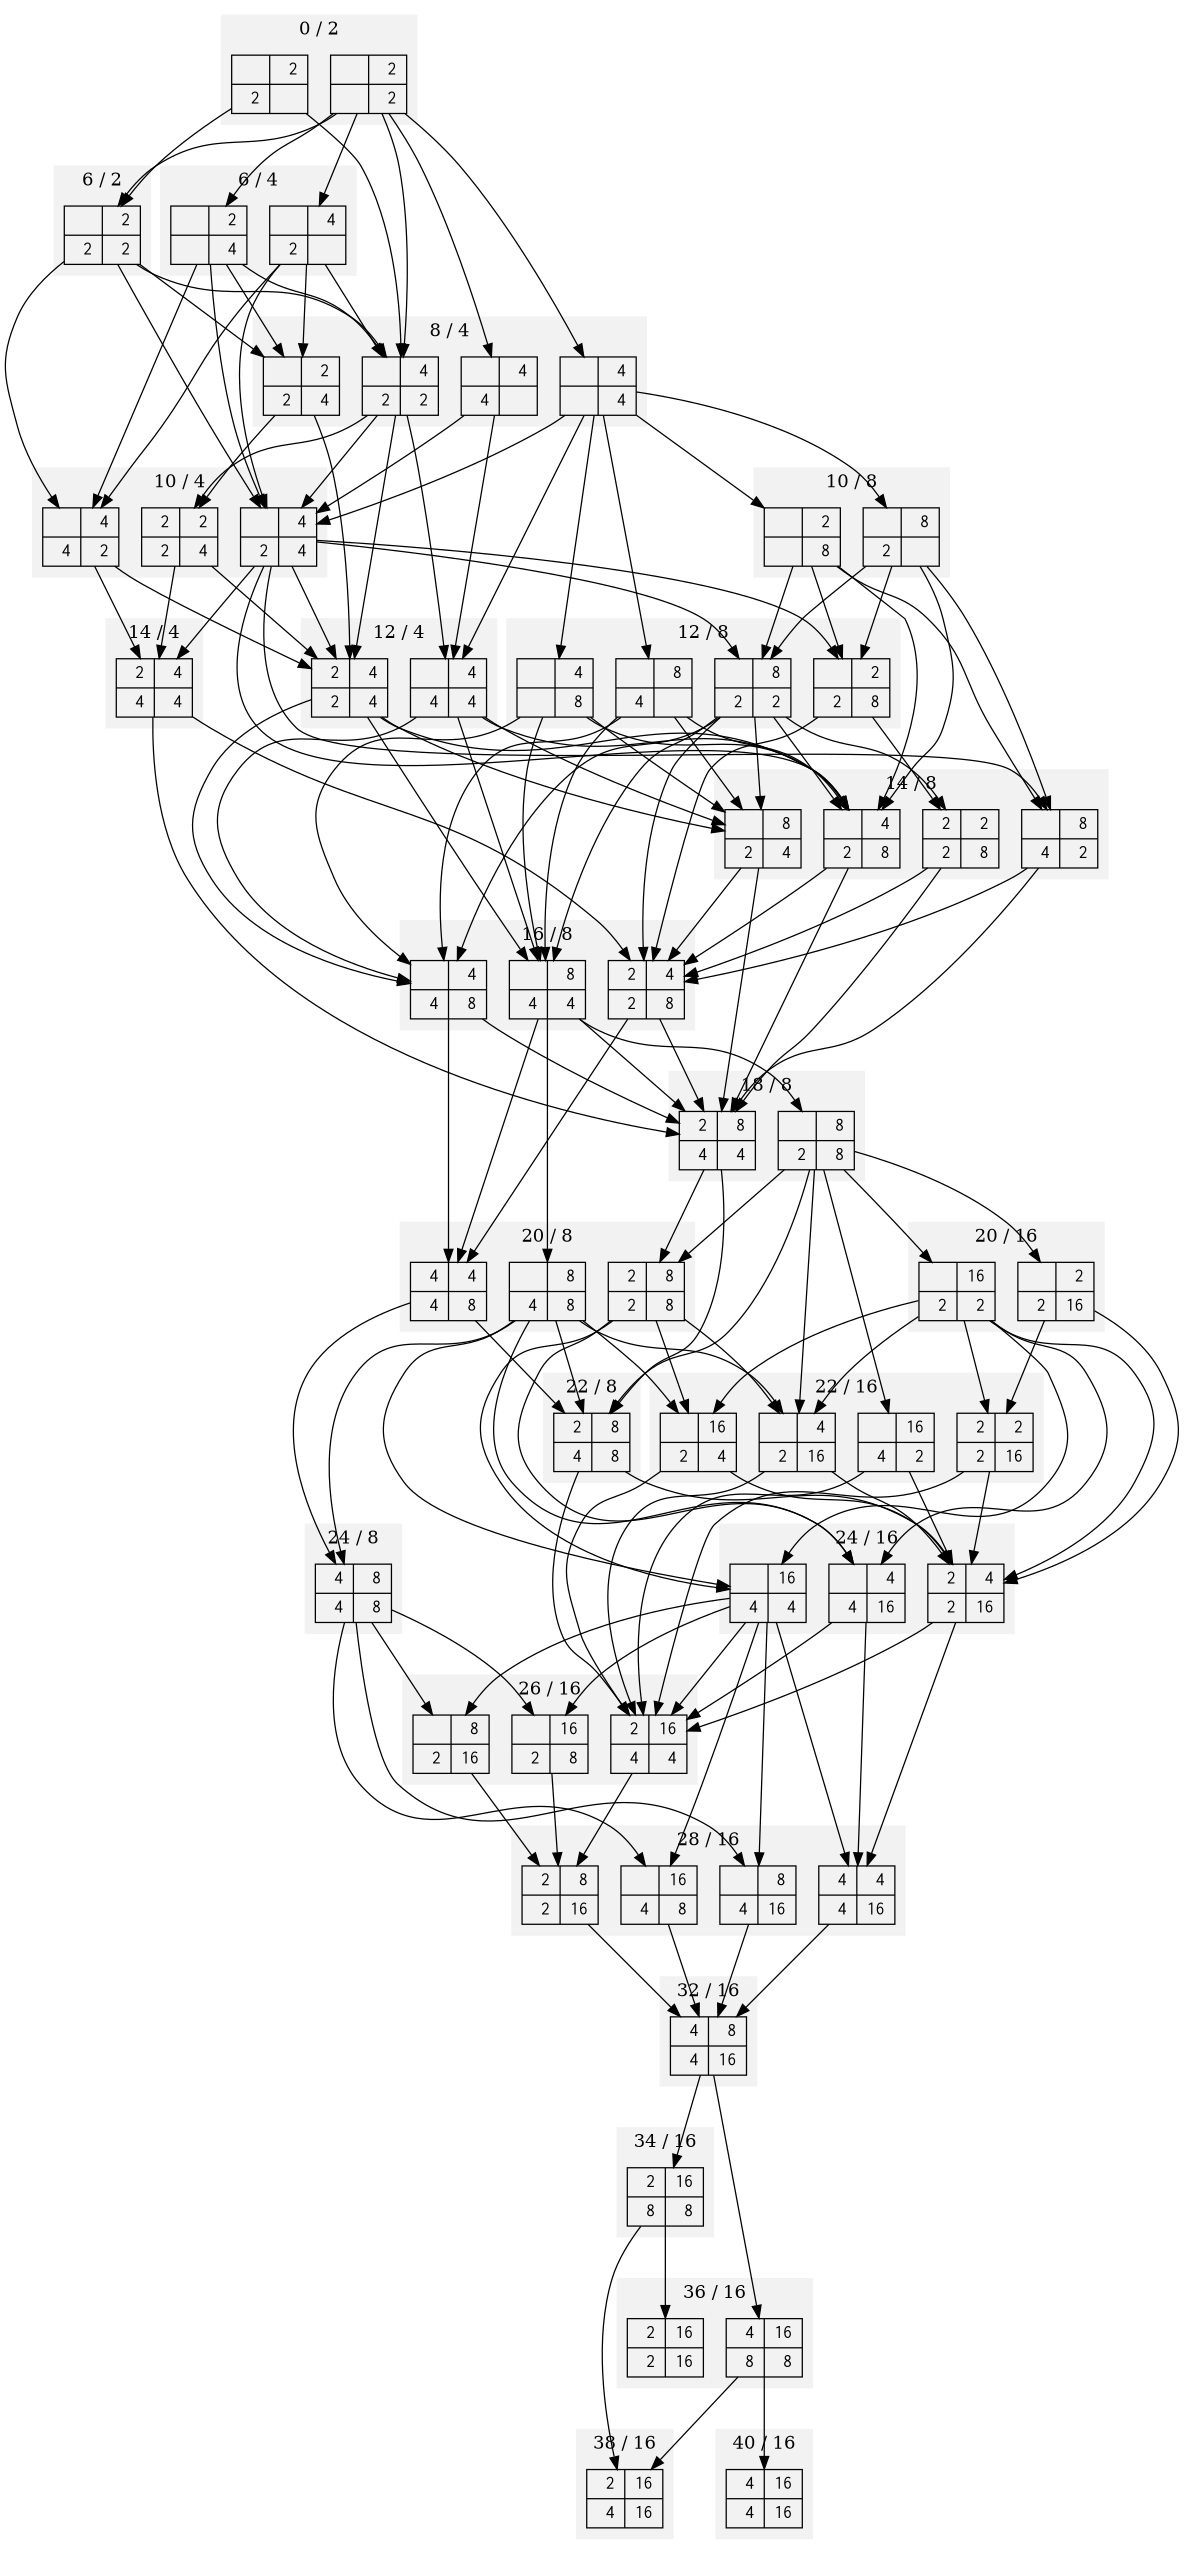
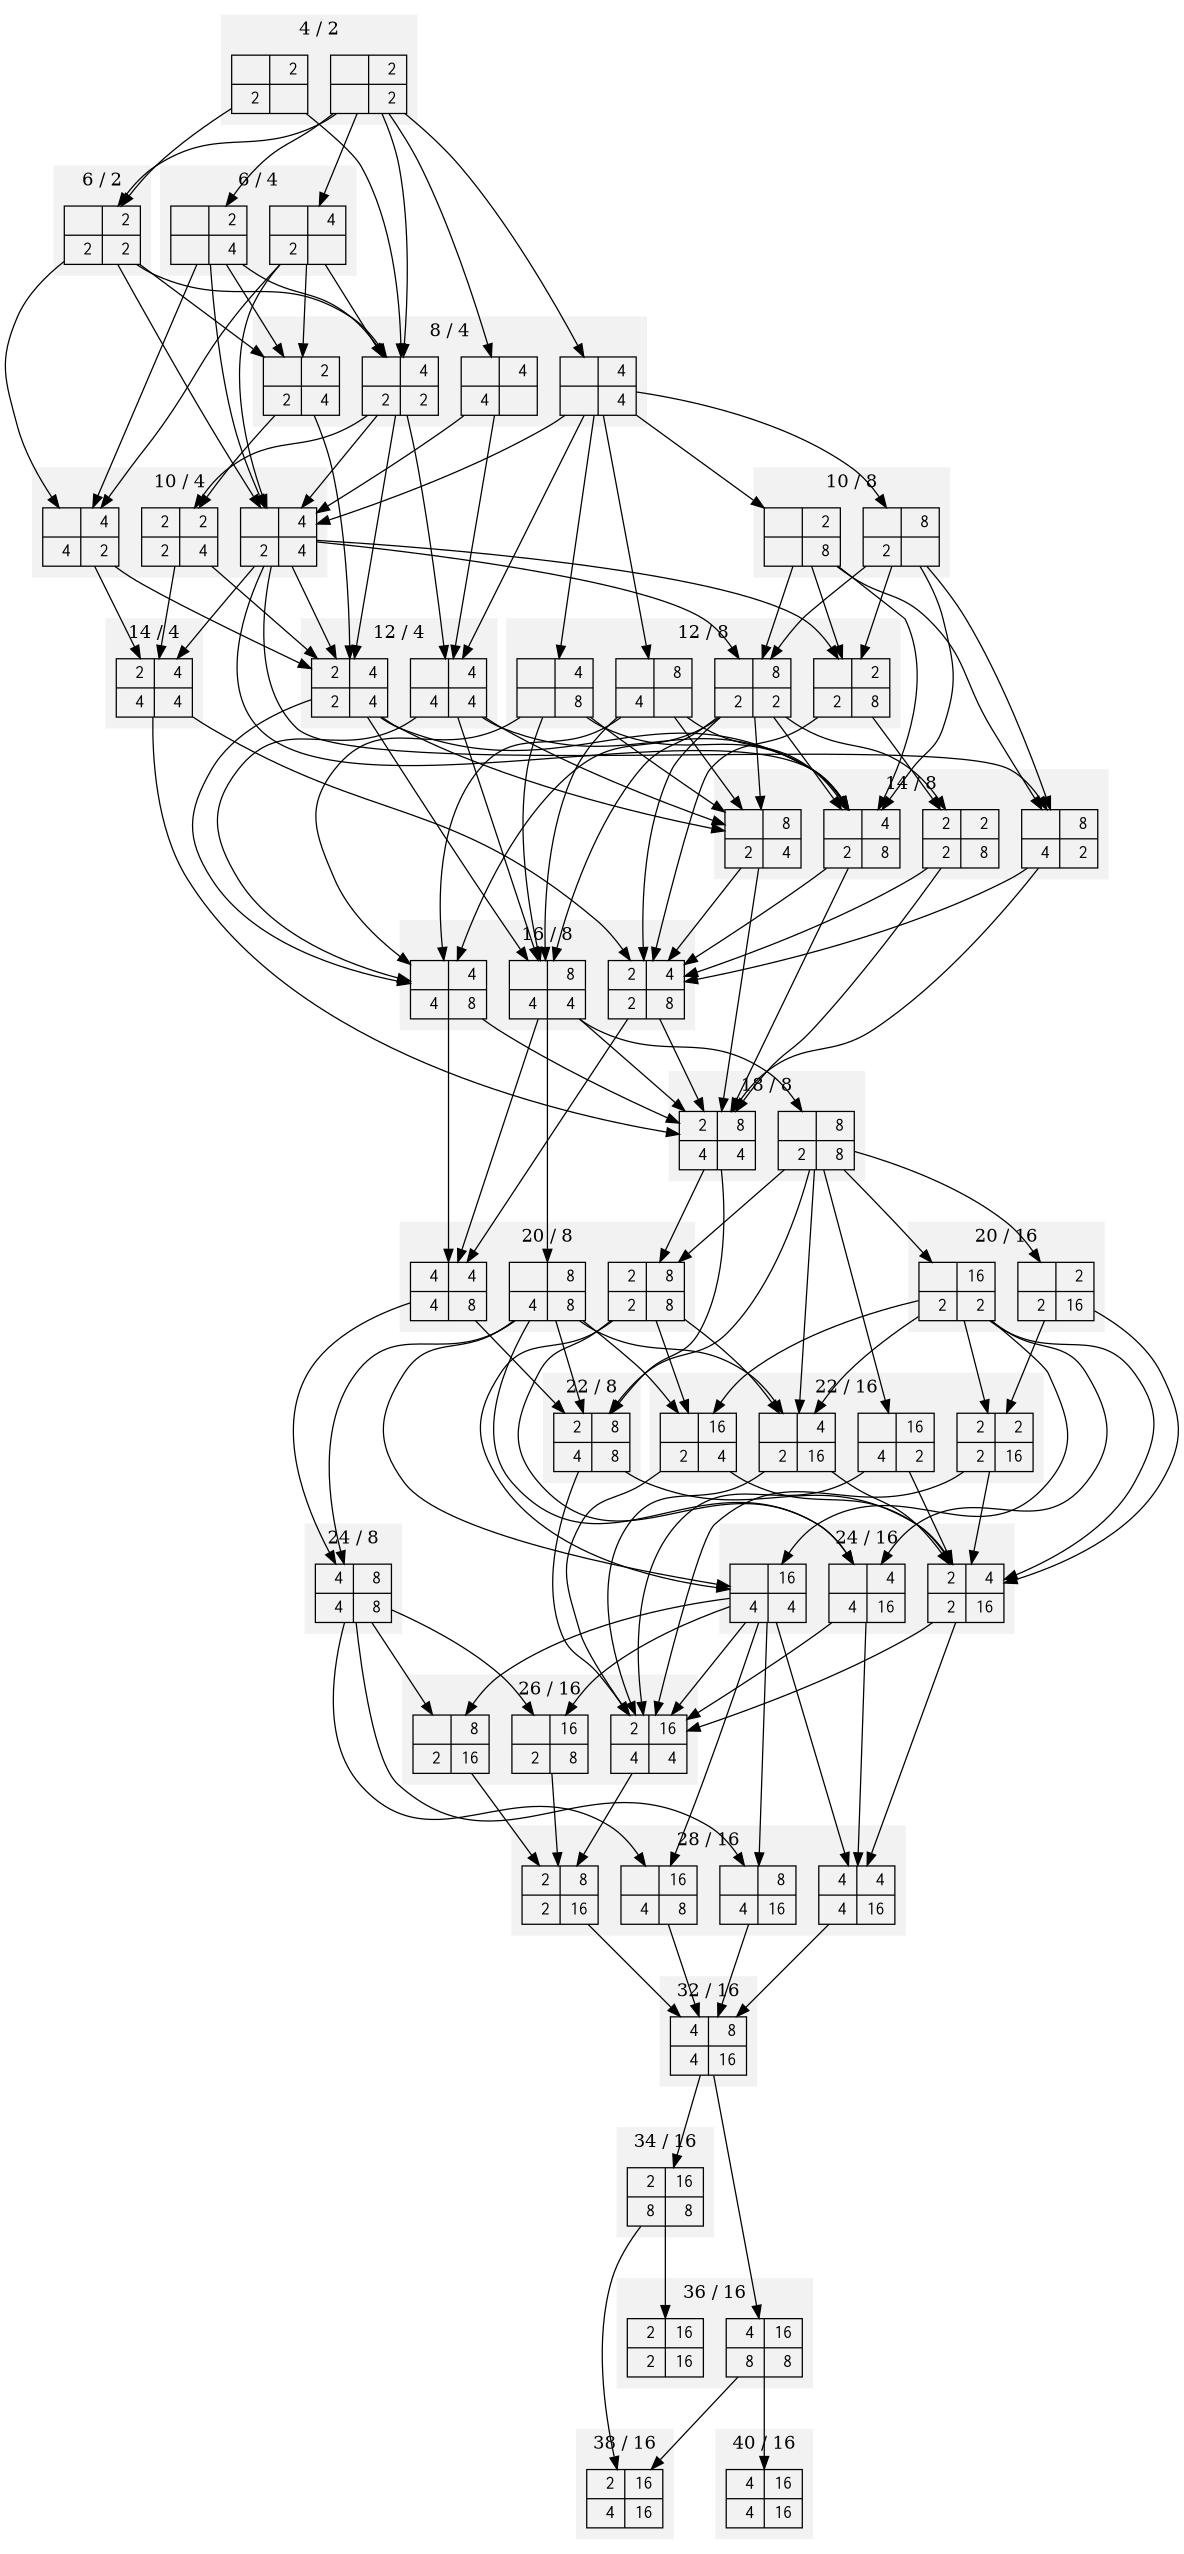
cluster "0 / 2": label "0 / 2" -> "4 / 2"
